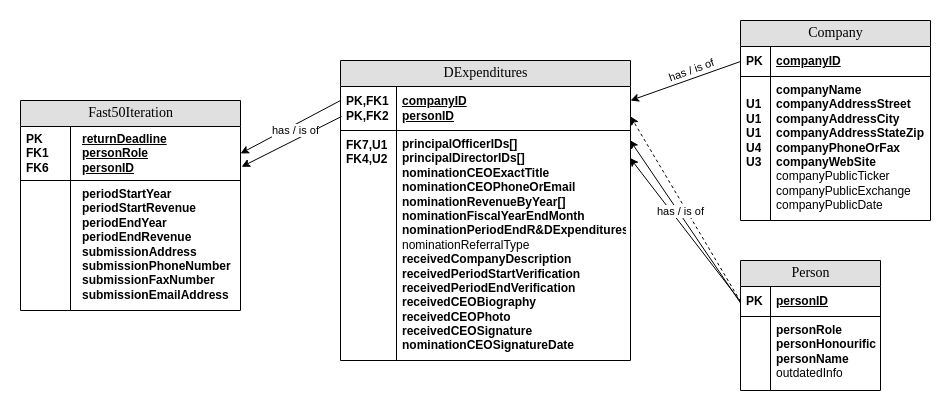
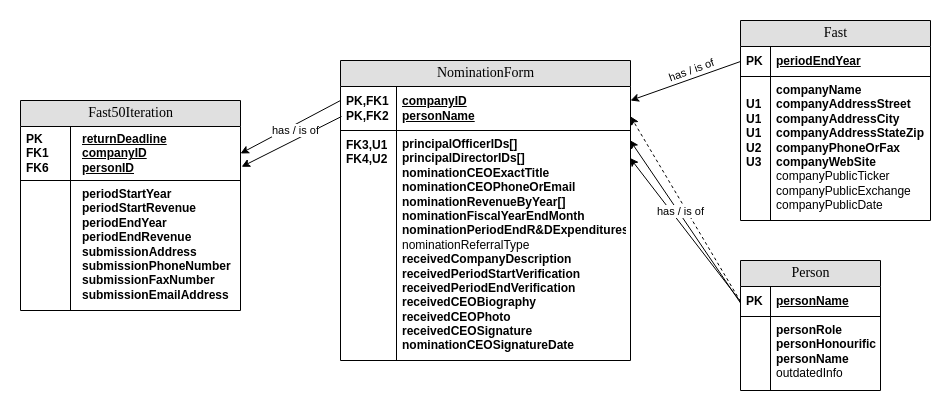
node "Company": label "Company" -> "Fast"
node "companyID": label "companyID" -> "periodEndYear"
node "DExpenditures": label "DExpenditures" -> "NominationForm"
node "companyID personID": label "companyID personID" -> "companyID personName"
node "U1 U1 U1 U4 U3": label "U1 U1 U1 U4 U3" -> "U1 U1 U1 U2 U3"
node "FK7,U1 FK4,U2": label "FK7,U1 FK4,U2" -> "FK3,U1 FK4,U2"
node "returnDeadline personRole personID": label "returnDeadline personRole personID" -> "returnDeadline companyID personID"
node "personID": label "personID" -> "personName"
